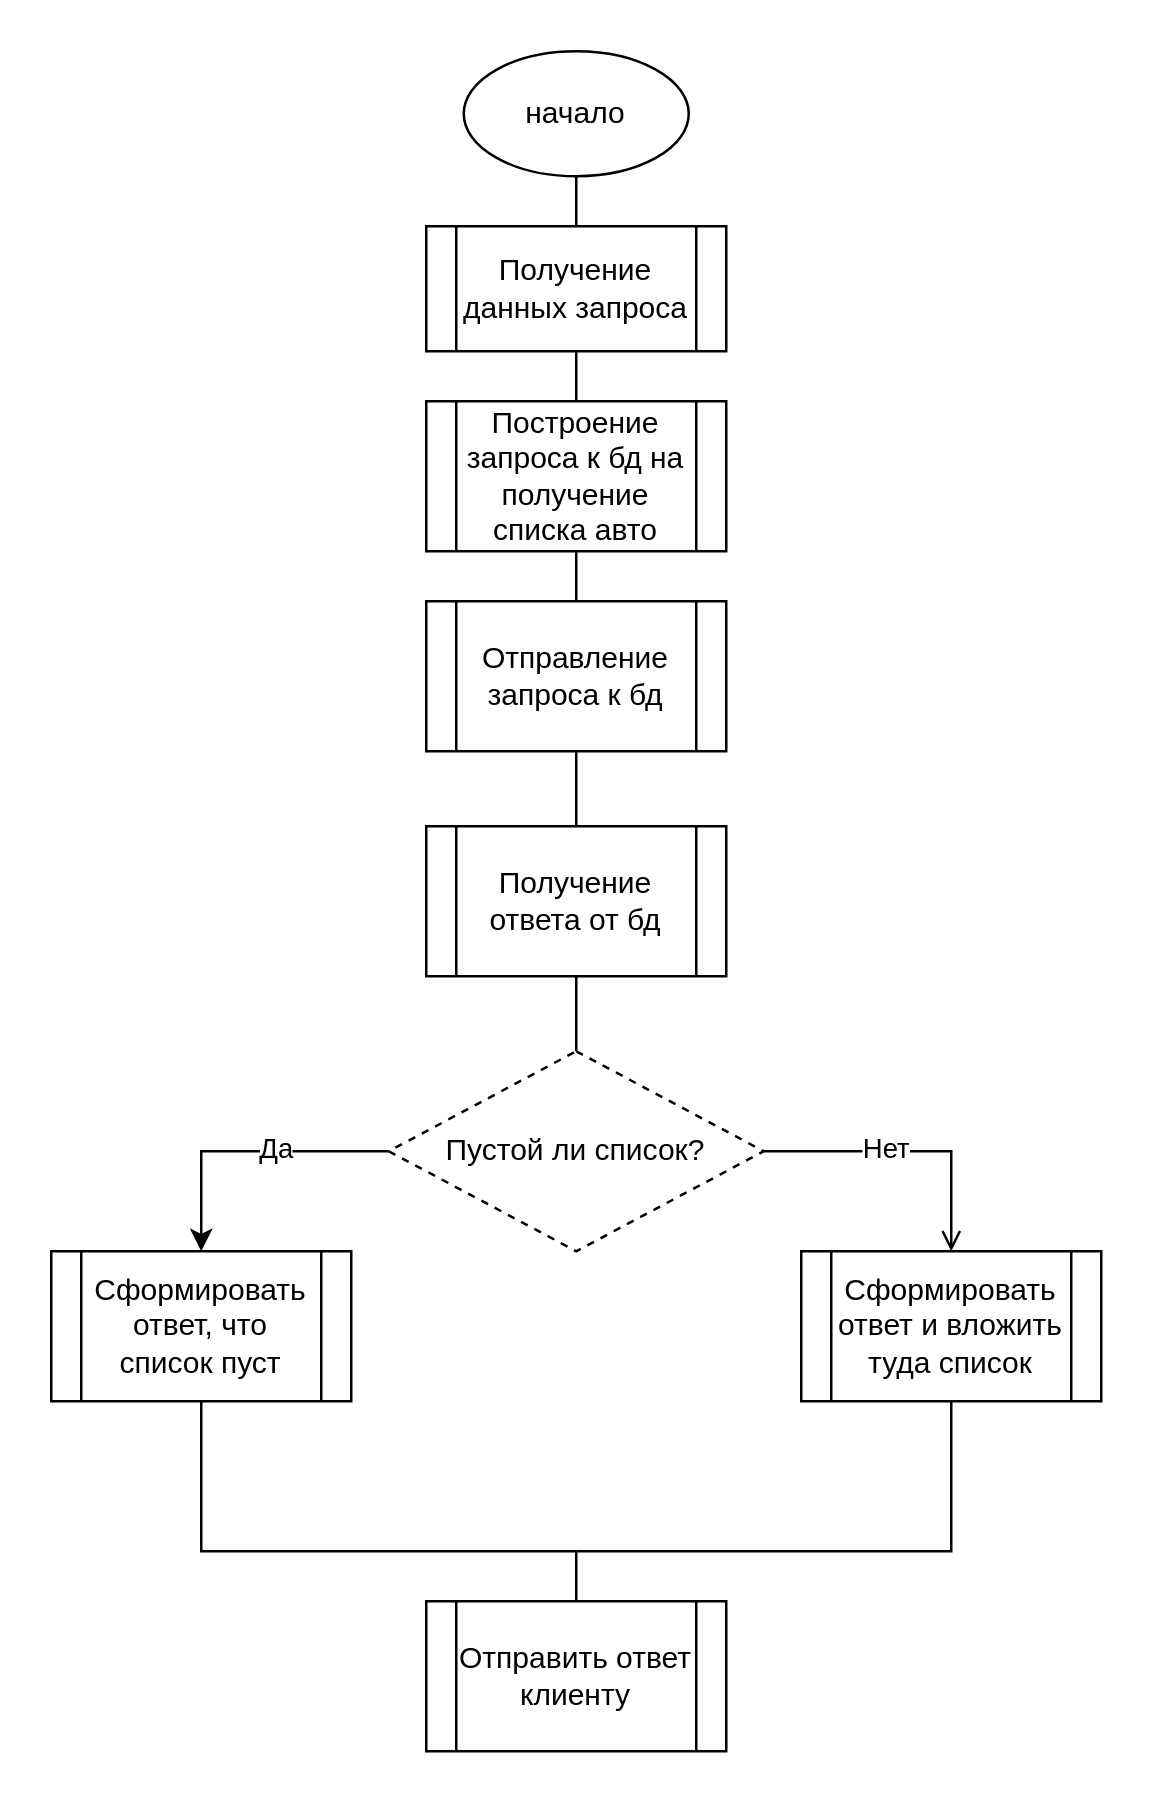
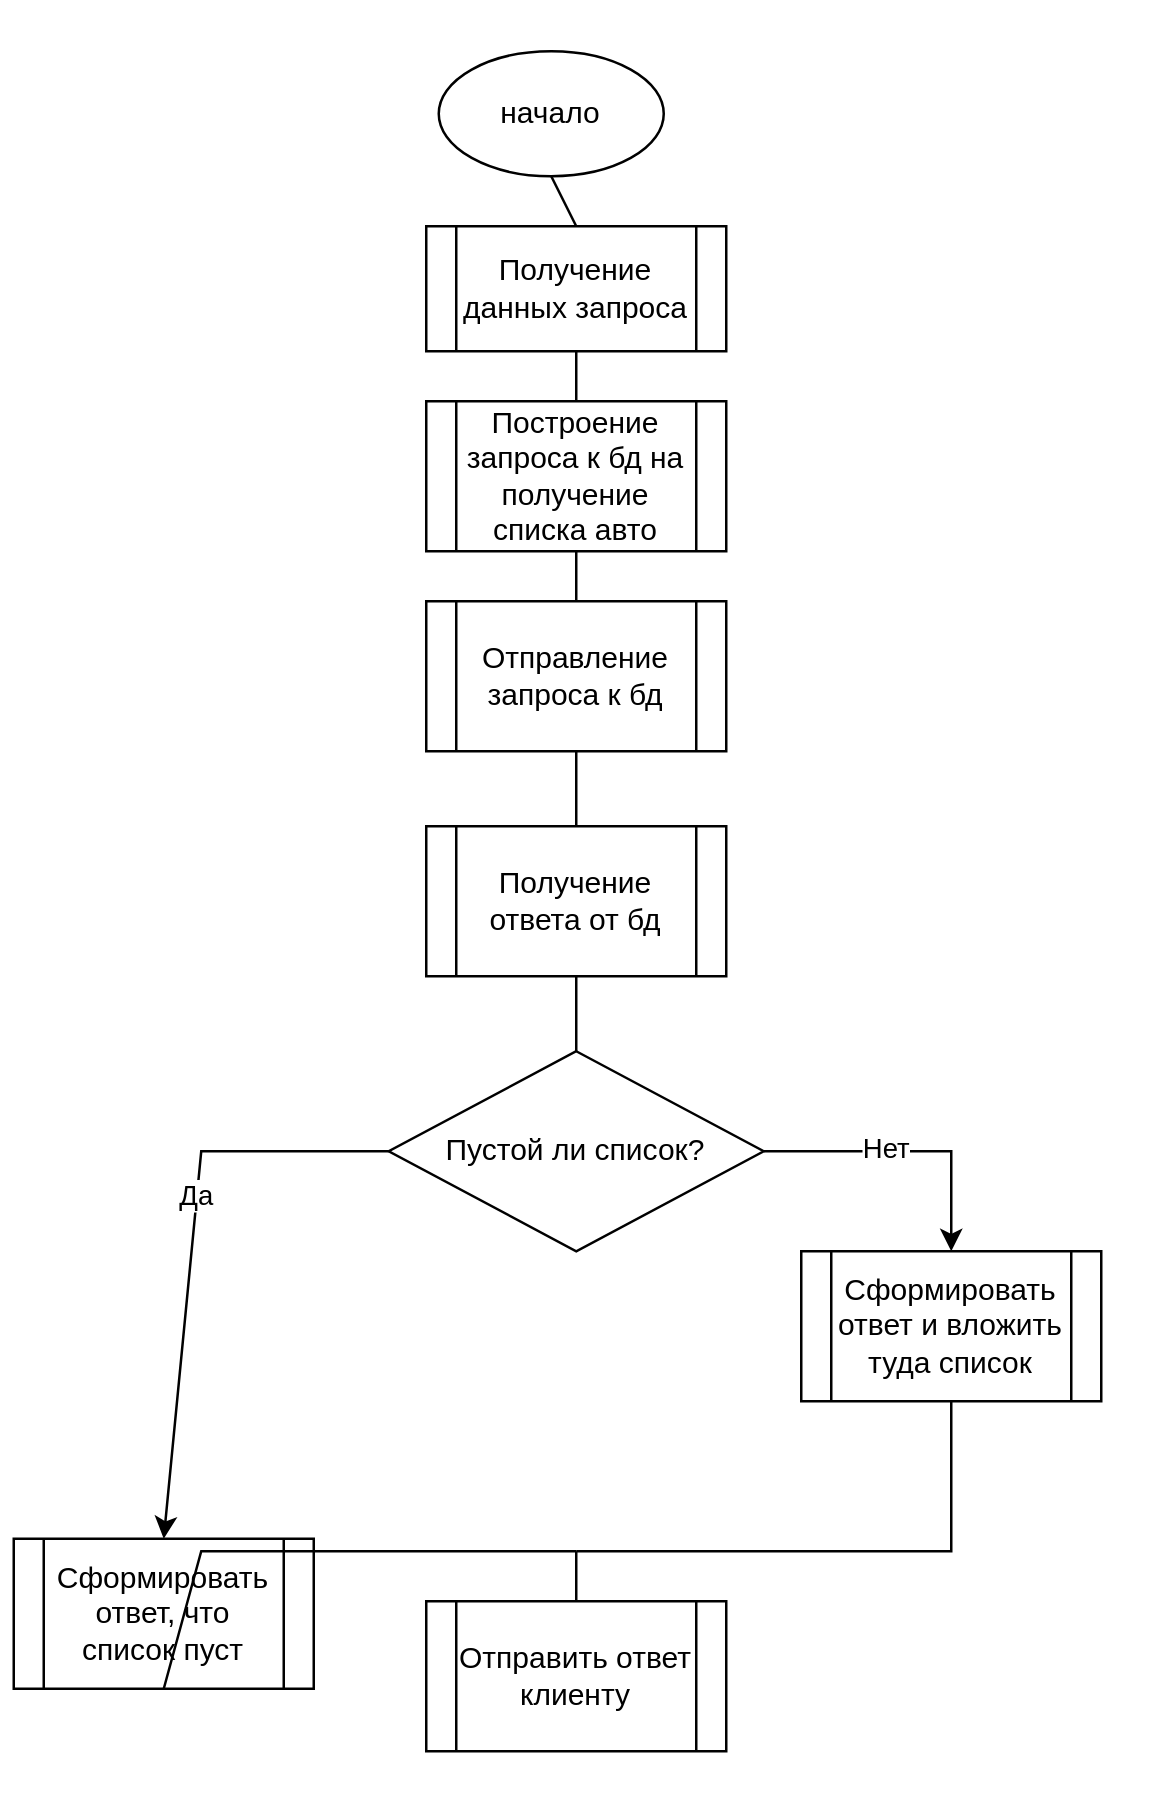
node "начало": moved (576, 114) -> (551, 114)
node "Пустой ли список?": style dashed -> solid
edge "Пустой ли список?" -> "Сформировать ответ и вложить туда список": arrowhead open -> classic
node "Сформировать ответ, что список пуст": moved (201, 1326) -> (164, 1614)
